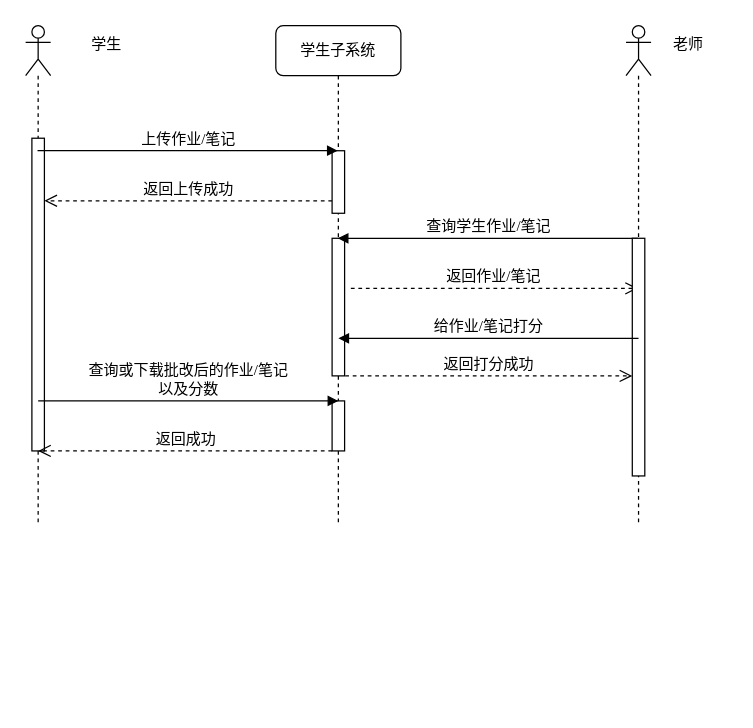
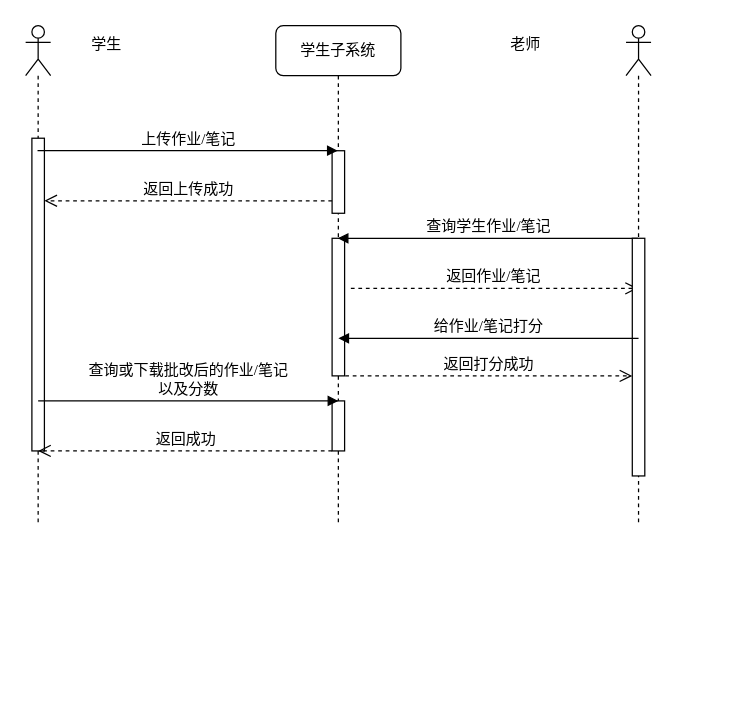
node "老师": moved (688, 44) -> (526, 44)
